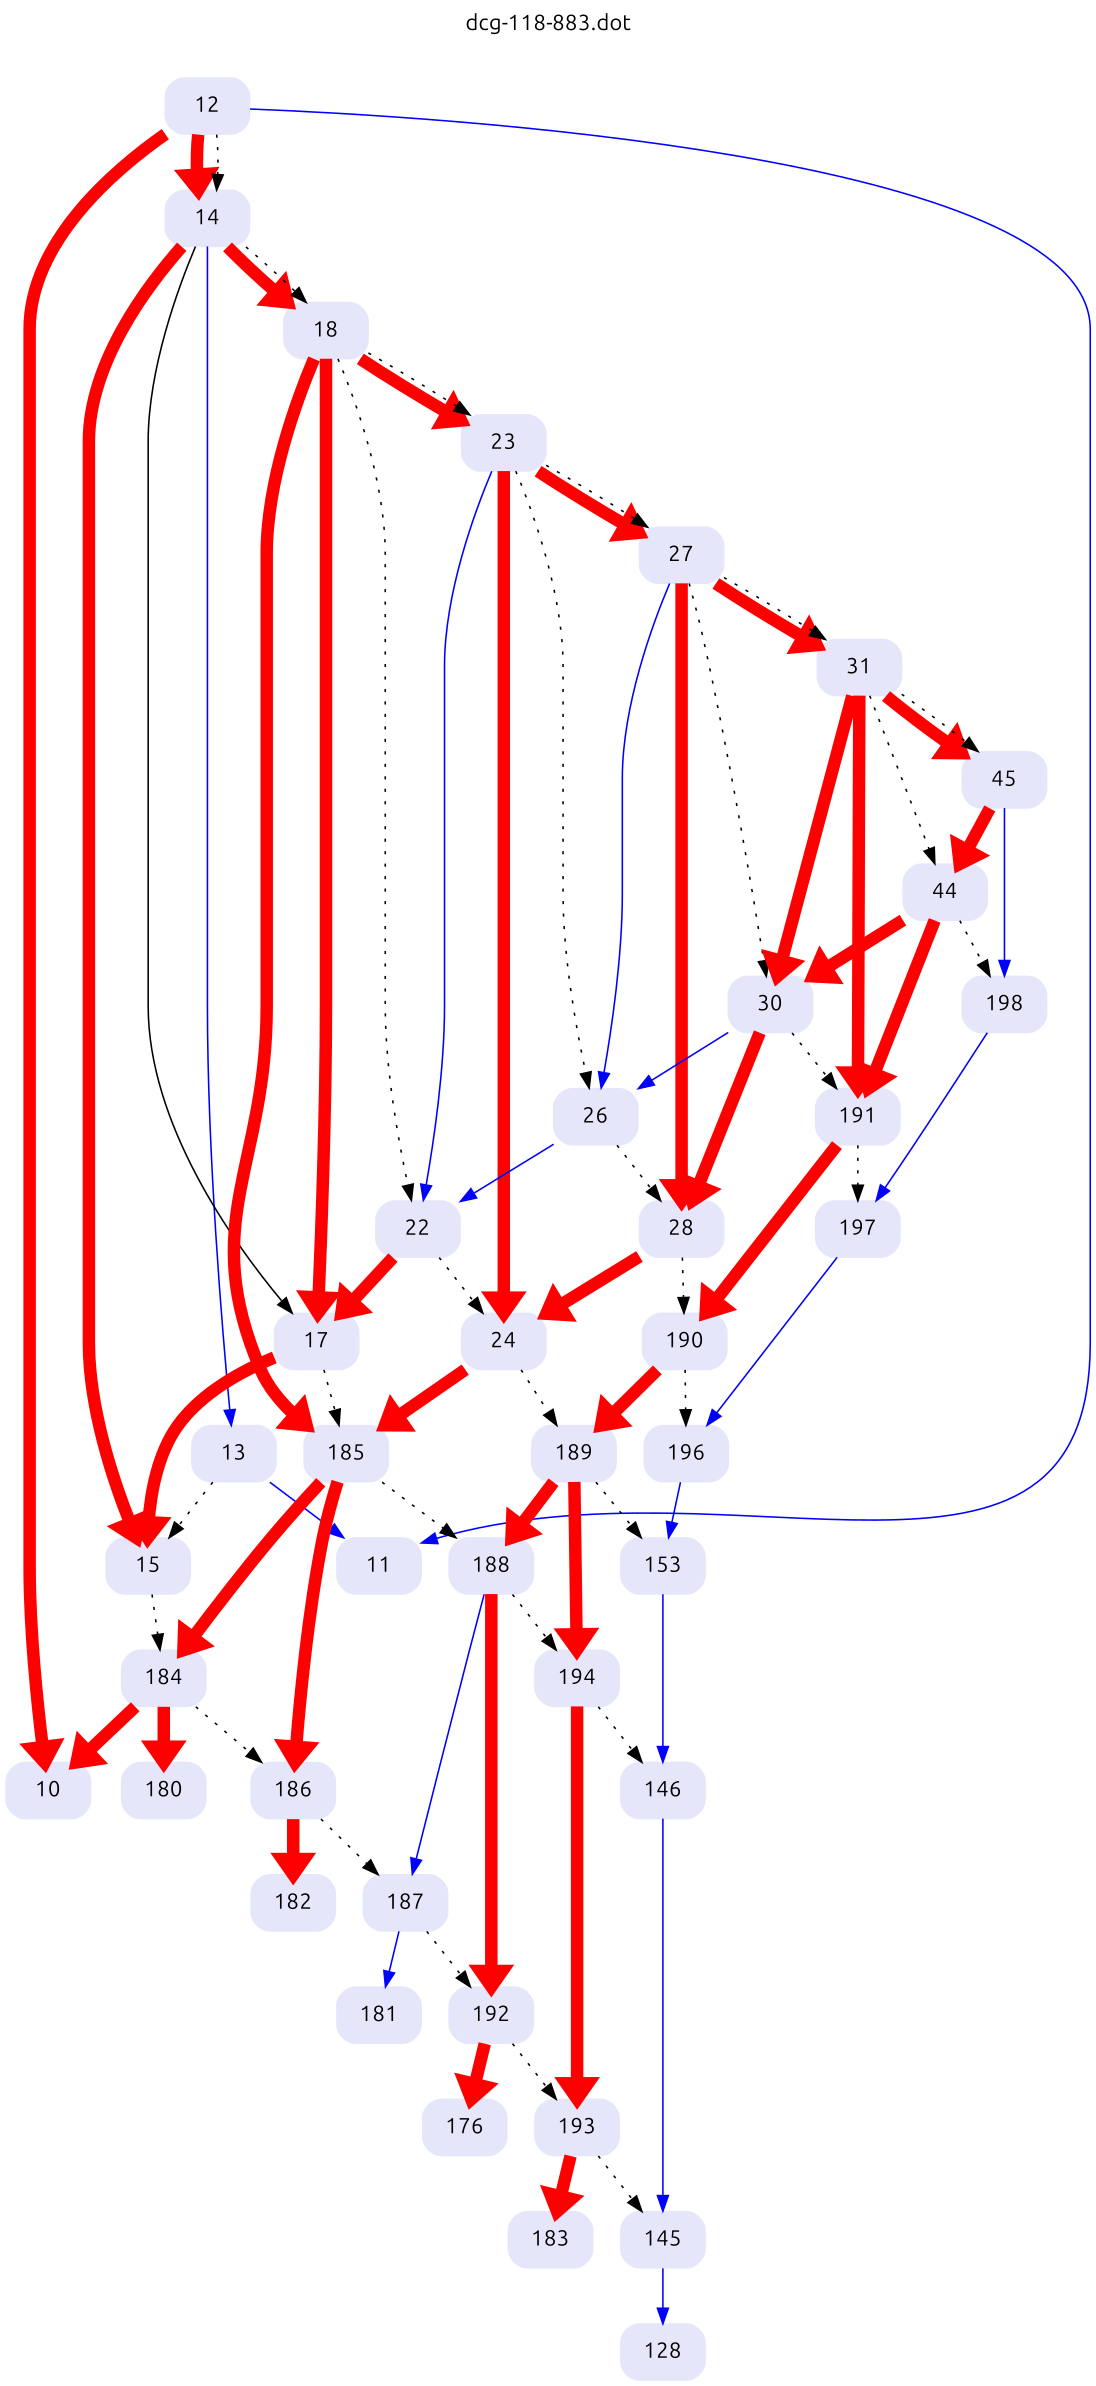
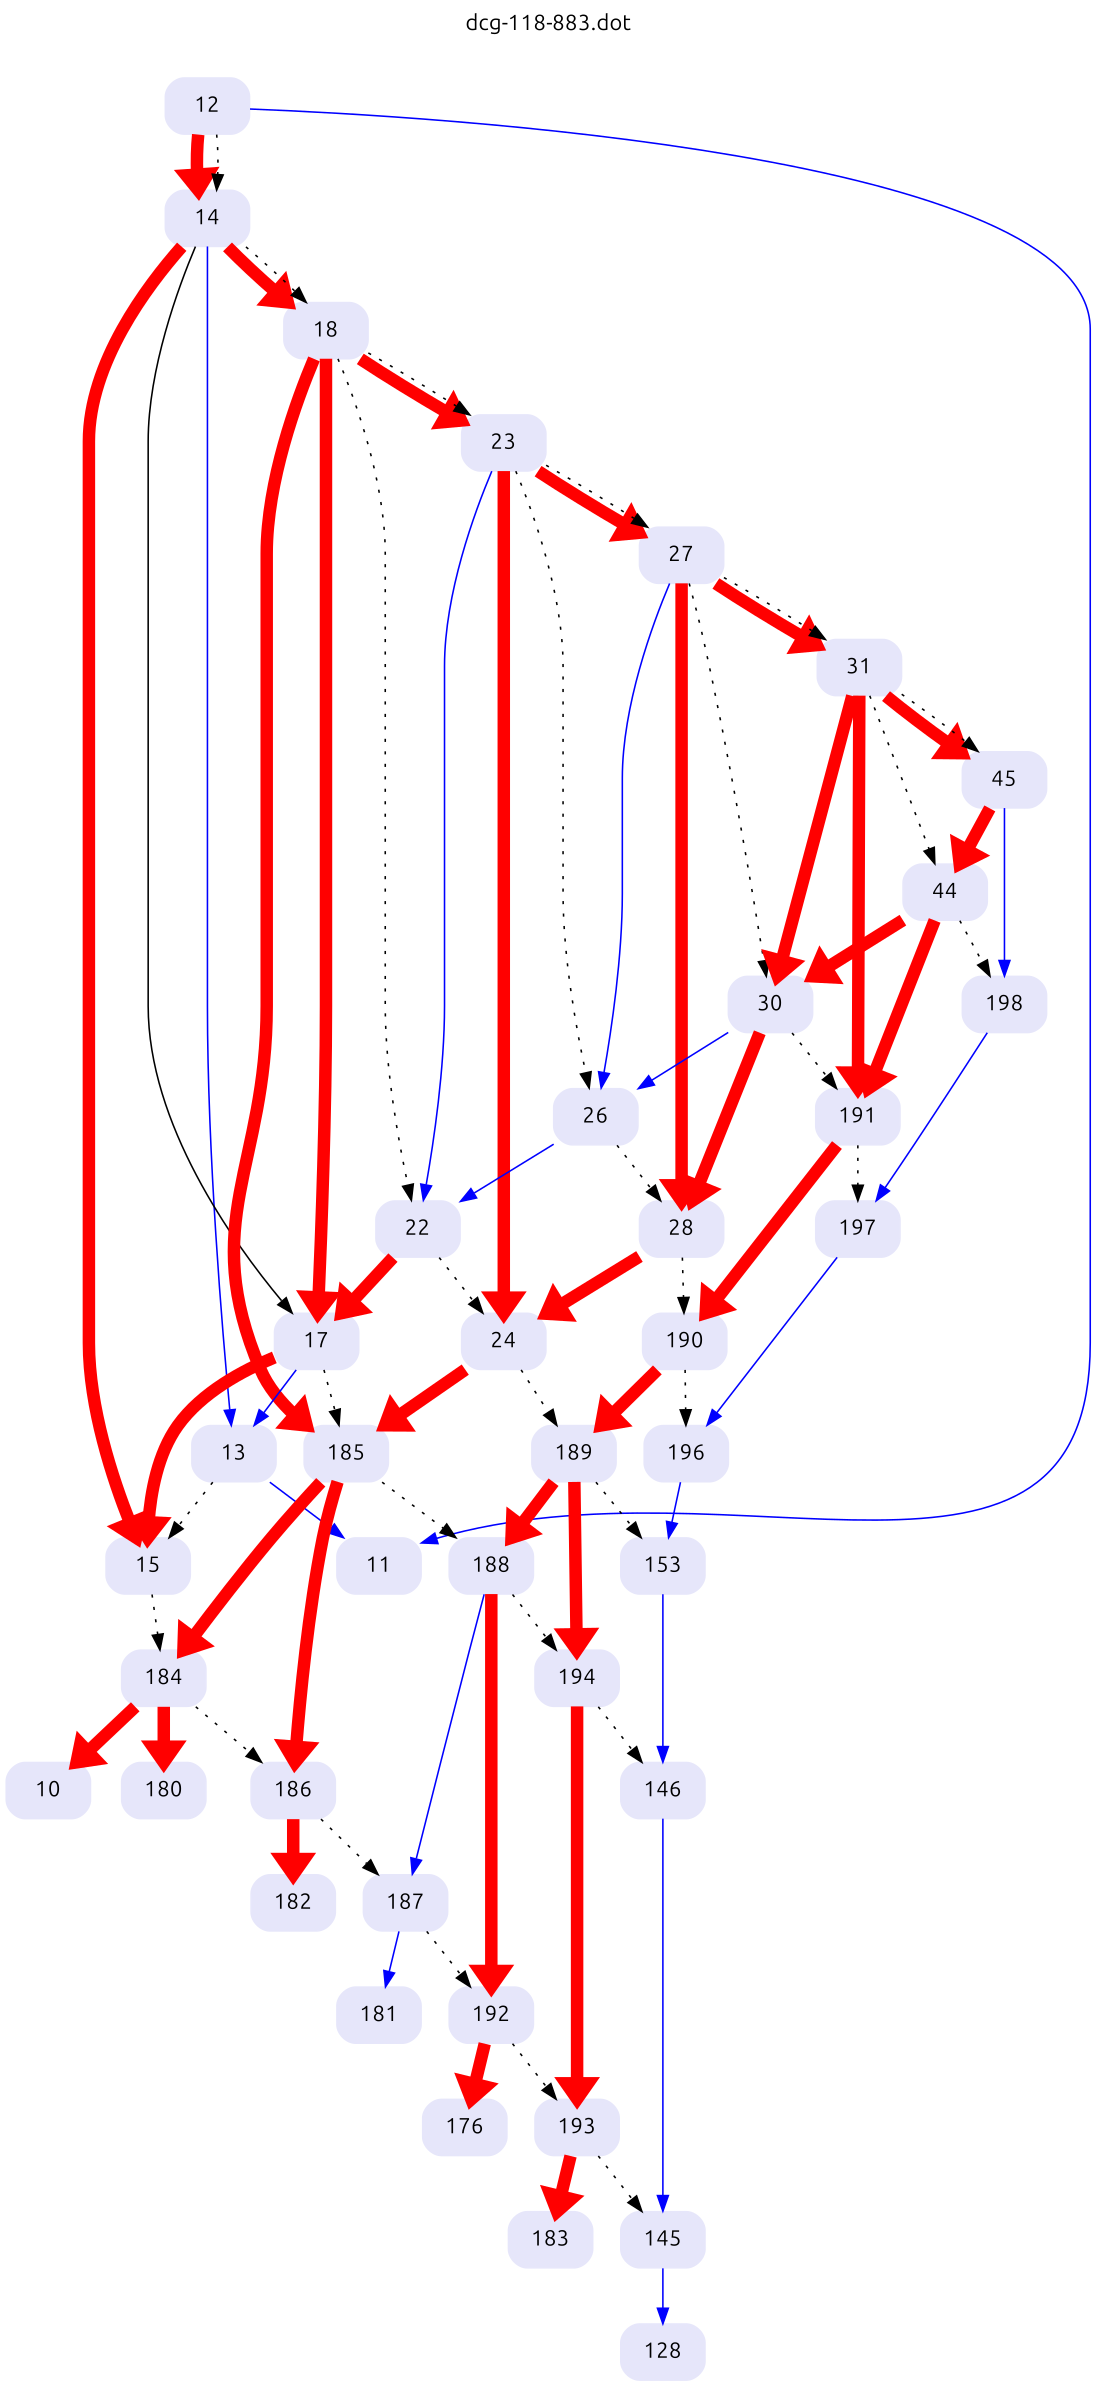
edge "12" -> "10": removed
edge "17" -> "13": added
